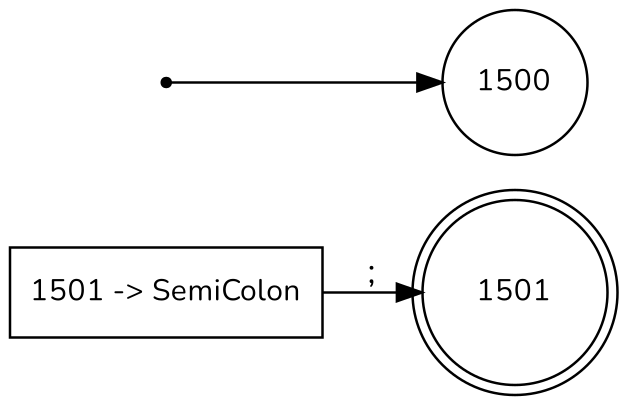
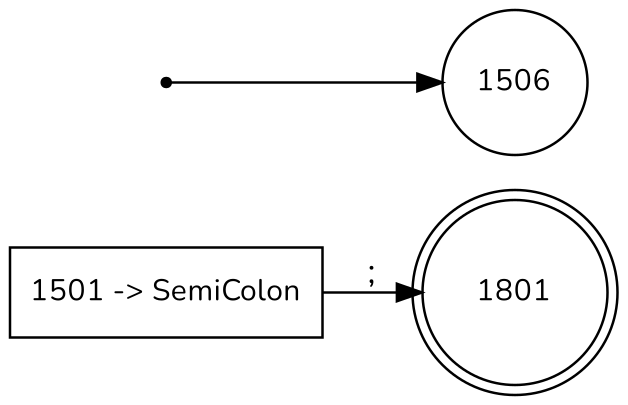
node "1500": label "1500" -> "1506"
node "1501": label "1501" -> "1801"
